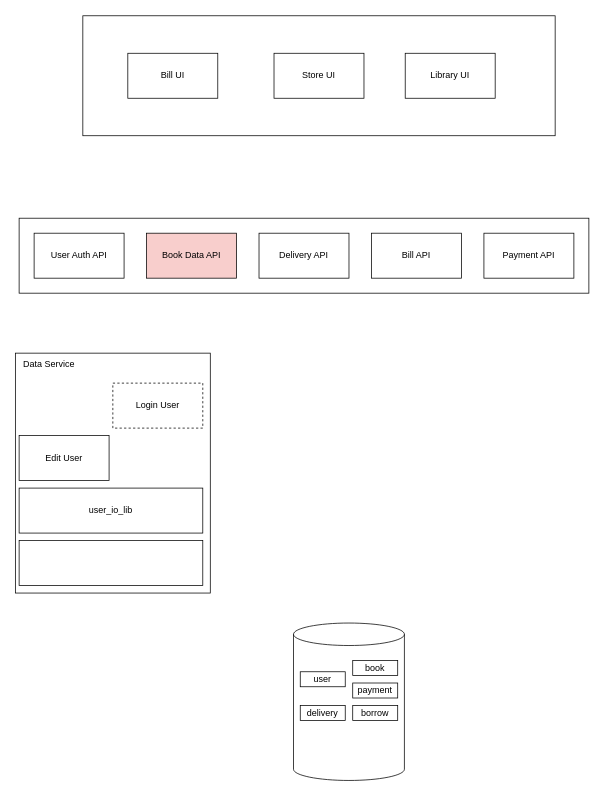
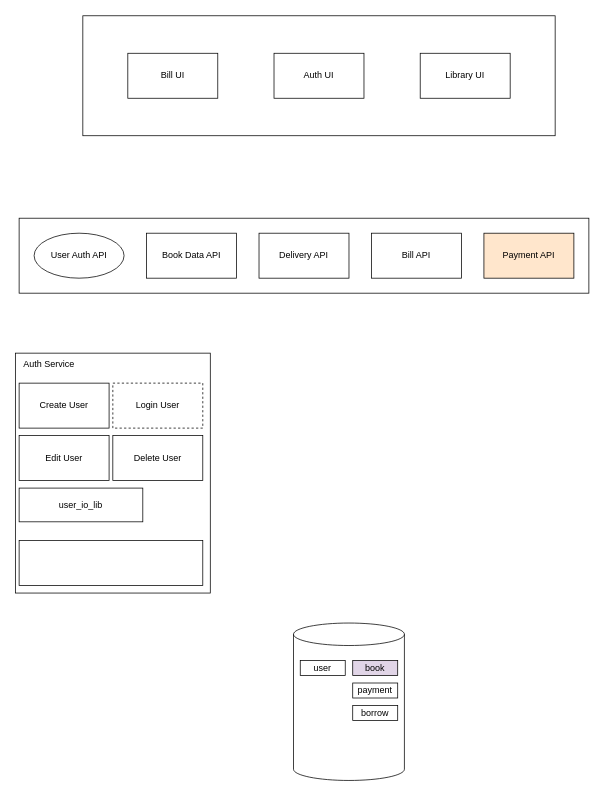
node "Store UI": label "Store UI" -> "Auth UI"
node "Library UI": moved (450, 75) -> (465, 75)
node "User Auth API": shape rectangle -> ellipse
node "Book Data API": fillcolor #f8cecc -> #ffffff
node "Payment API": fillcolor #ffffff -> #ffe6cc
node "Data Service": label "Data Service" -> "Auth Service"
node "Create User": added
node "Delete User": added
node "user_io_lib": size 184x45 -> 124x34
node "book": fillcolor #ffffff -> #e1d5e7
node "user": moved (323, 679) -> (323, 668)
node "delivery": removed
